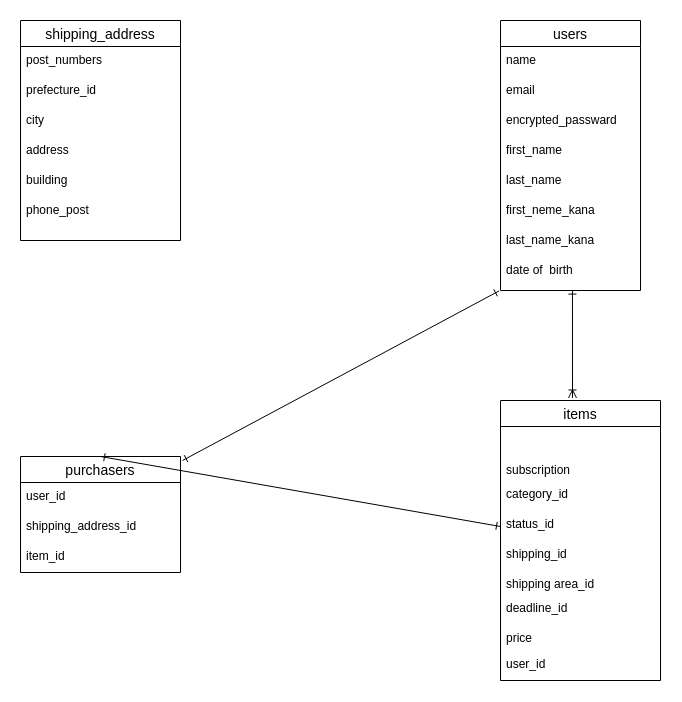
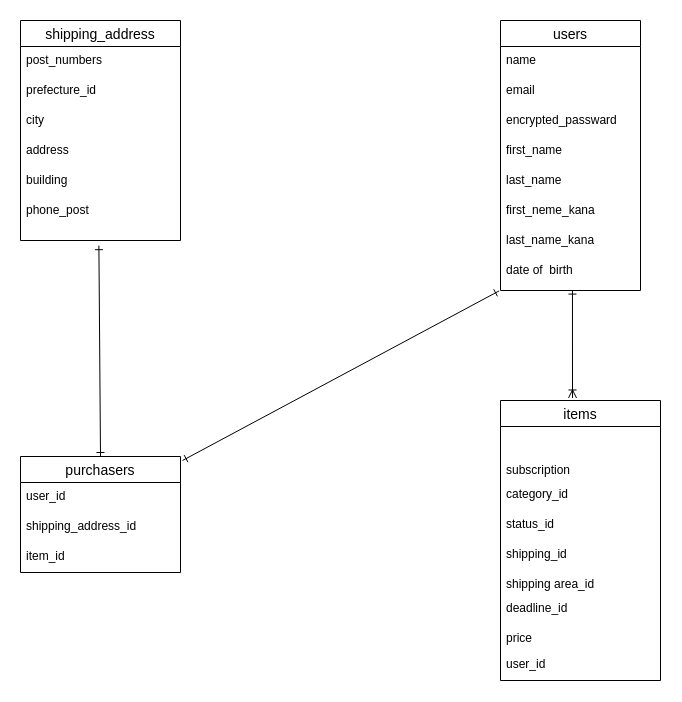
edge "purchasers" -- "items": now "purchasers" -- "phone_post"
